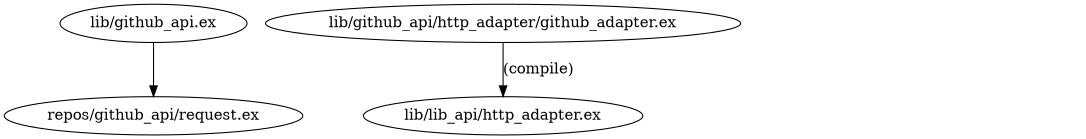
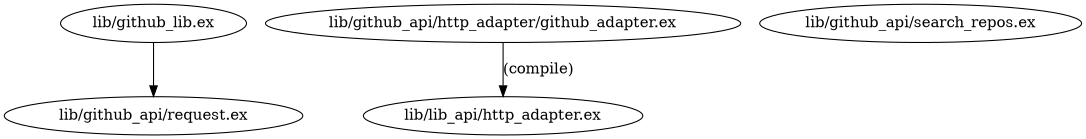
node "lib/github_api.ex": label "lib/github_api.ex" -> "lib/github_lib.ex"
node "lib/github_api/search_repos.ex": added
node "repos/github_api/request.ex": label "repos/github_api/request.ex" -> "lib/github_api/request.ex"
